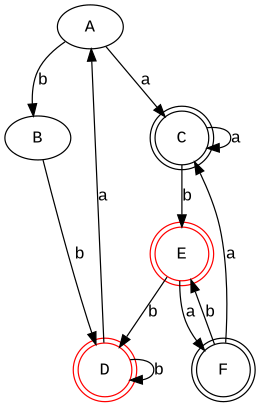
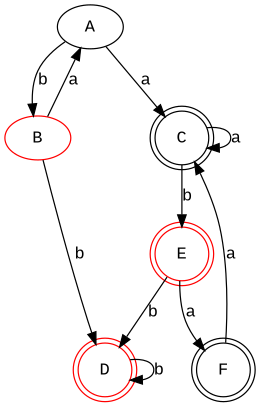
node "B": color black -> red
edge "D" -> "A": now "B" -> "A"
edge "F" -> "E": removed, label "b"
